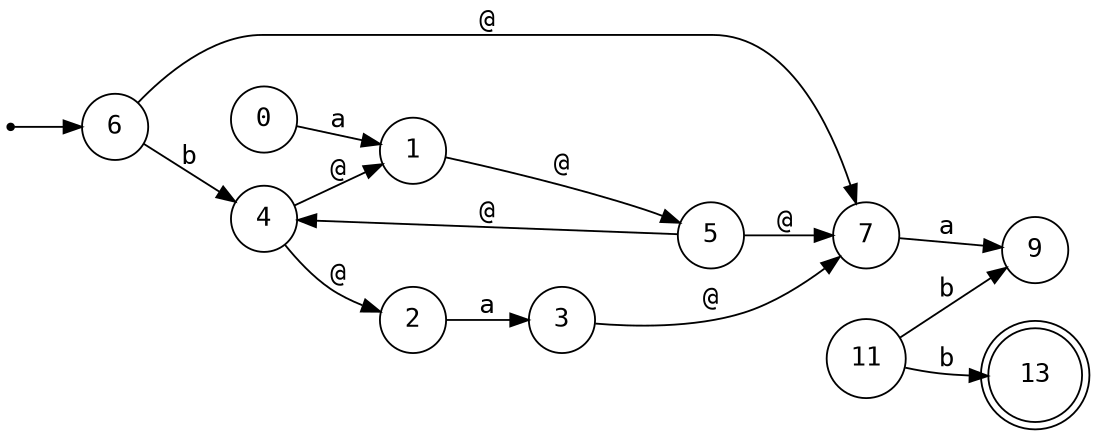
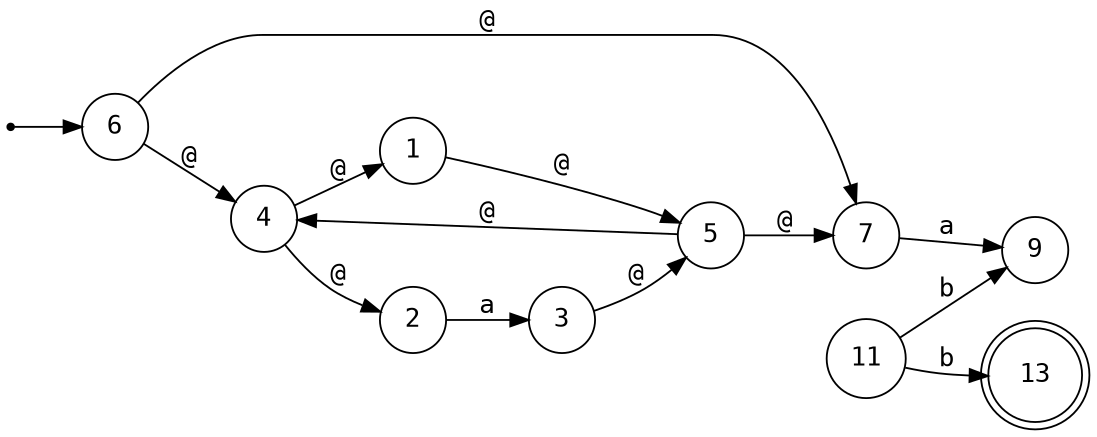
node "0": removed
edge "6" -> "4": label "b" -> "@"
edge "3" -> "7": now "3" -> "5"
